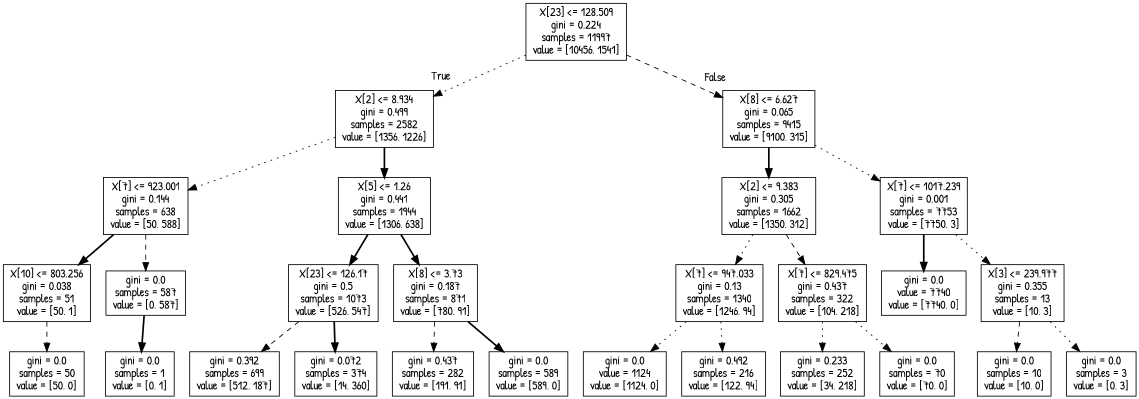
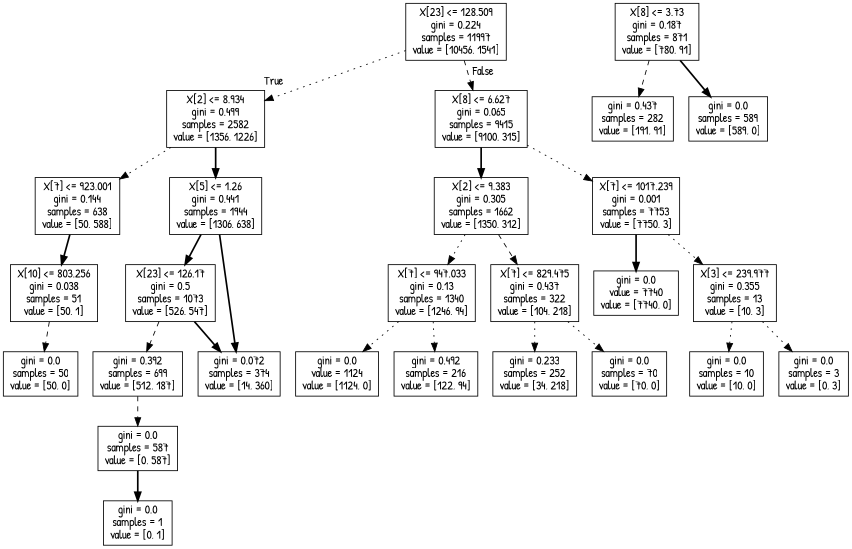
edge "X[5] <= 1.26 gini = 0.441 samples = 1944 value = [1306, 638]" -> "X[8] <= 3.73 gini = 0.187 samples = 871 value = [780, 91]": now "X[5] <= 1.26 gini = 0.441 samples = 1944 value = [1306, 638]" -> "gini = 0.072 samples = 374 value = [14, 360]"
edge "X[7] <= 923.001 gini = 0.144 samples = 638 value = [50, 588]" -> "gini = 0.0 samples = 587 value = [0, 587]": now "gini = 0.392 samples = 699 value = [512, 187]" -> "gini = 0.0 samples = 587 value = [0, 587]"
edge "X[3] <= 239.977 gini = 0.355 samples = 13 value = [10, 3]" -> "gini = 0.0 samples = 10 value = [10, 0]": style dashed -> dotted
